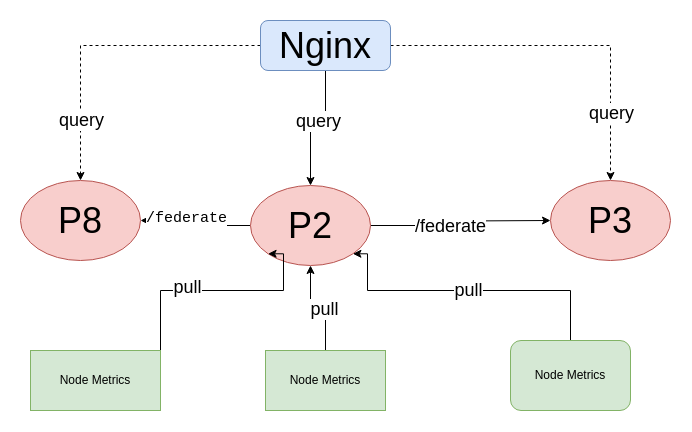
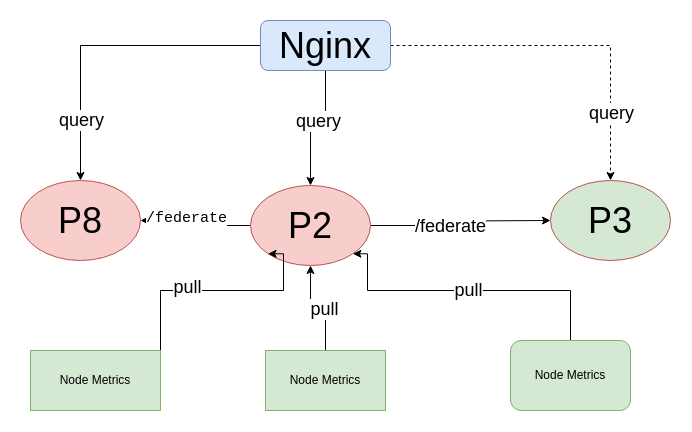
edge "Nginx" -> "P8": style dashed -> solid
node "P3": fillcolor #f8cecc -> #d5e8d4
